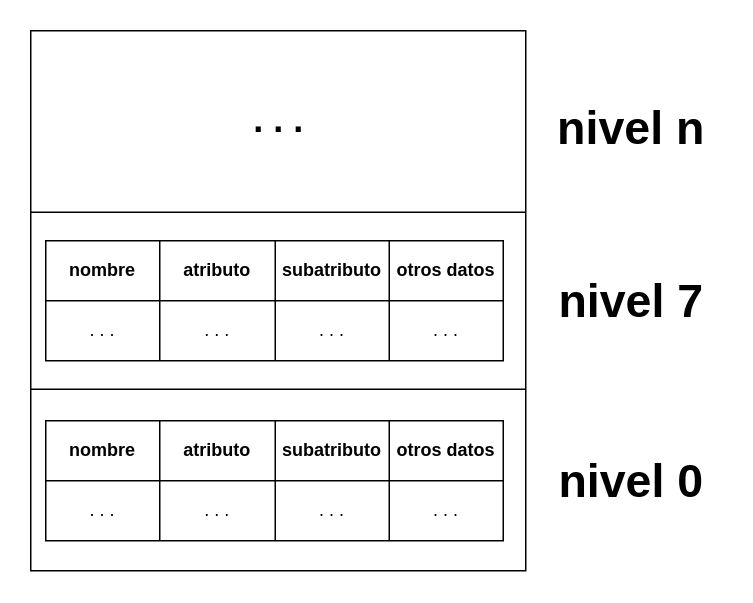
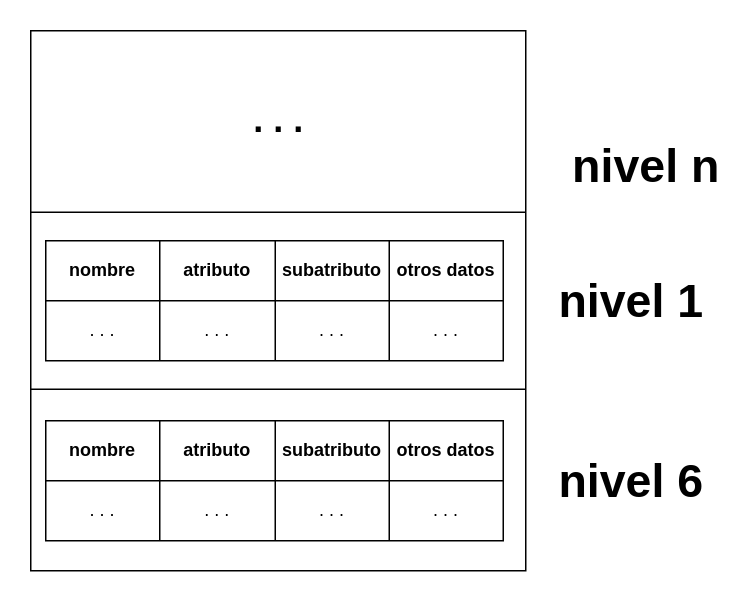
node "nivel n": moved (631, 128) -> (646, 166)
node "nivel 7": label "nivel 7" -> "nivel 1"
node "nivel 0": label "nivel 0" -> "nivel 6"
